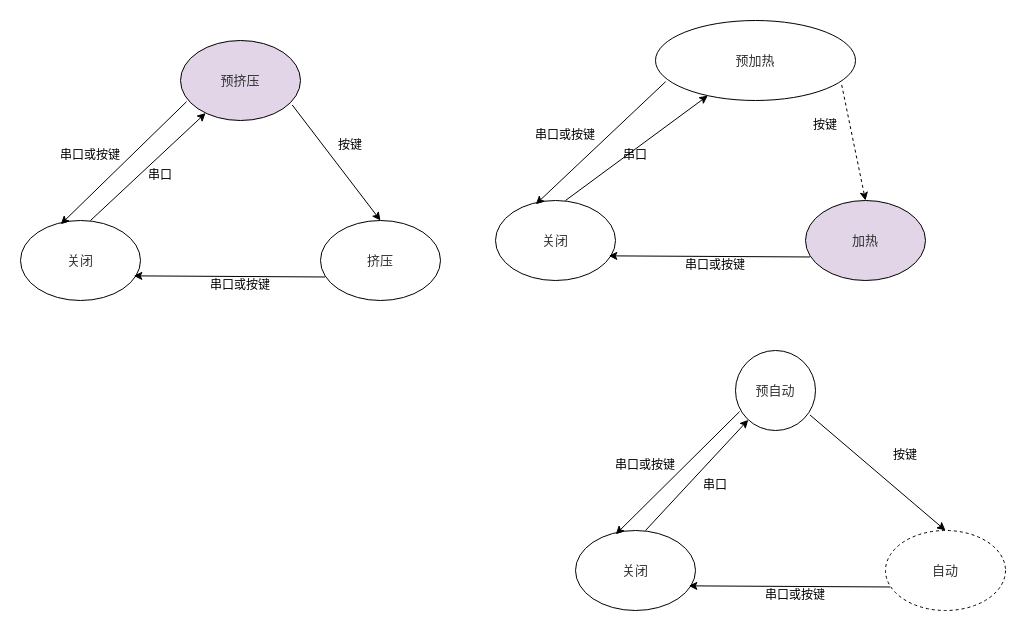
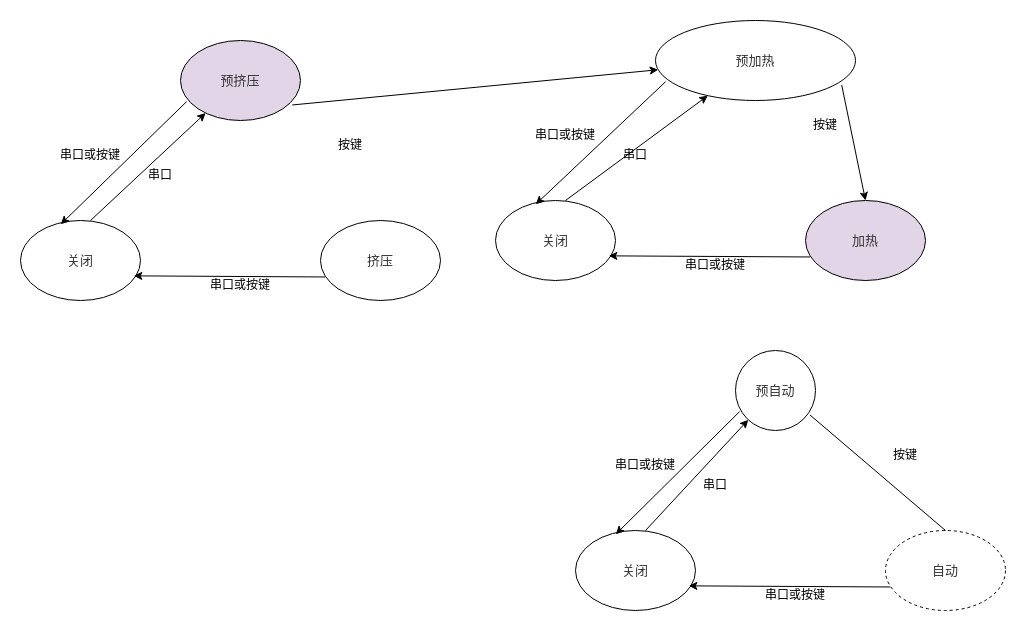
edge "预加热" -> "加热": style dashed -> solid
edge "预挤压" -> "挤压": now "预挤压" -> "预加热"
edge "预自动" -> "自动": arrowhead classic -> none
